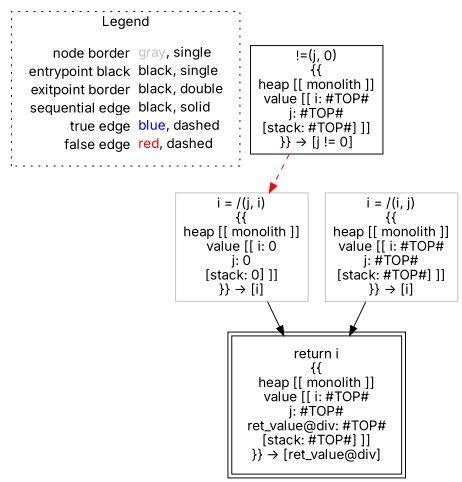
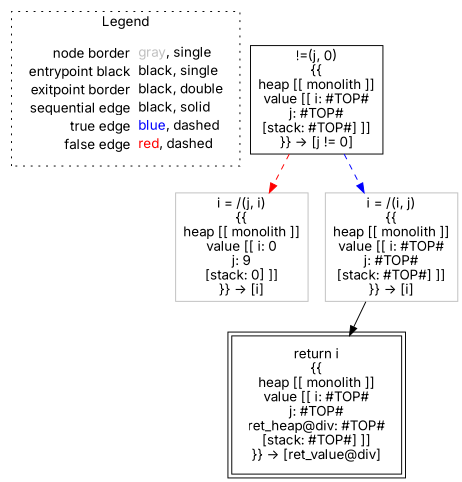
edge "!=(j, 0)" -> "i = /(i, j)": added
node "i = /(j, i)": text "j: 0" -> "j: 9"
edge "i = /(j, i)" -> "return i": removed
node "return i": text "ret_value@div: #TOP#" -> "ret_heap@div: #TOP#"
